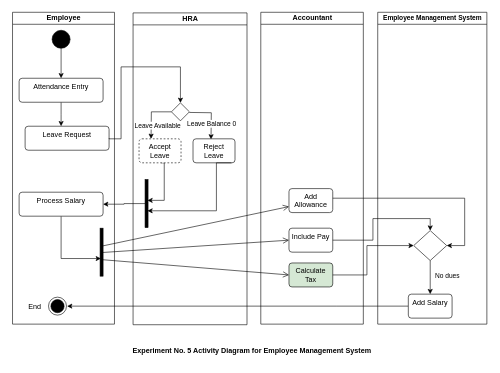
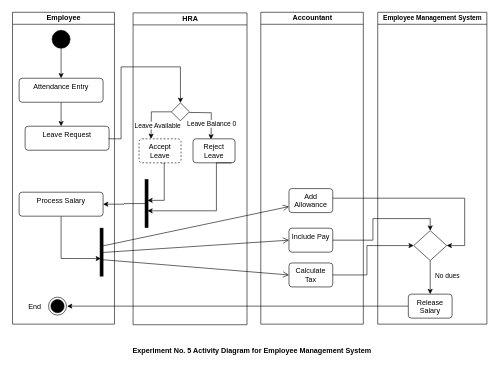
node "Calculate Tax": fillcolor #d5e8d4 -> #ffffff
node "Add Salary": label "Add Salary" -> "Release Salary"
